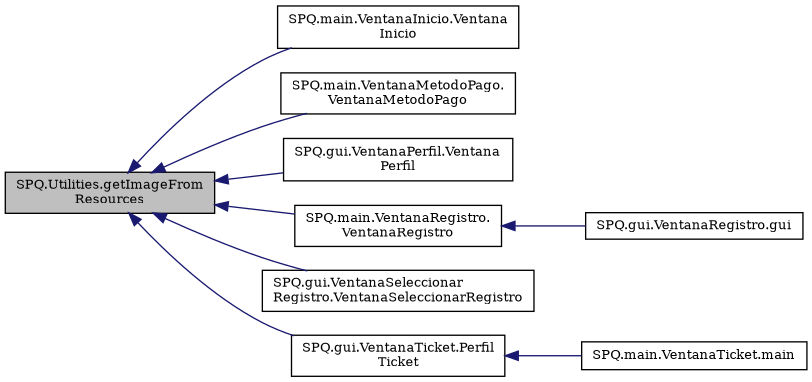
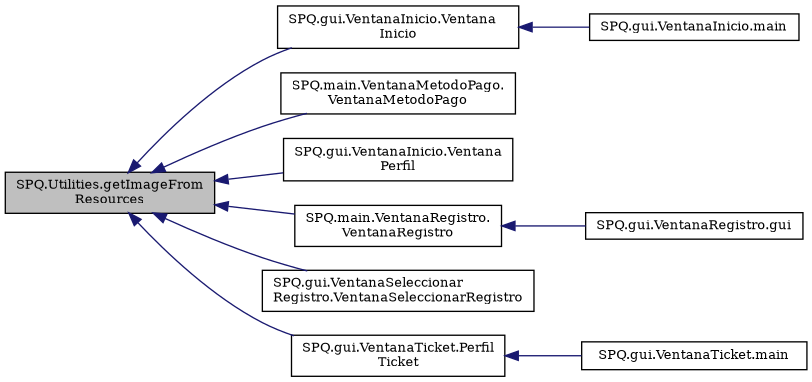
node "SPQ.main.VentanaInicio.Ventana Inicio": label "SPQ.main.VentanaInicio.Ventana Inicio" -> "SPQ.gui.VentanaInicio.Ventana Inicio"
node "SPQ.gui.VentanaInicio.main": added
node "SPQ.gui.VentanaPerfil.Ventana Perfil": label "SPQ.gui.VentanaPerfil.Ventana Perfil" -> "SPQ.gui.VentanaInicio.Ventana Perfil"
node "SPQ.main.VentanaTicket.main": label "SPQ.main.VentanaTicket.main" -> "SPQ.gui.VentanaTicket.main"
